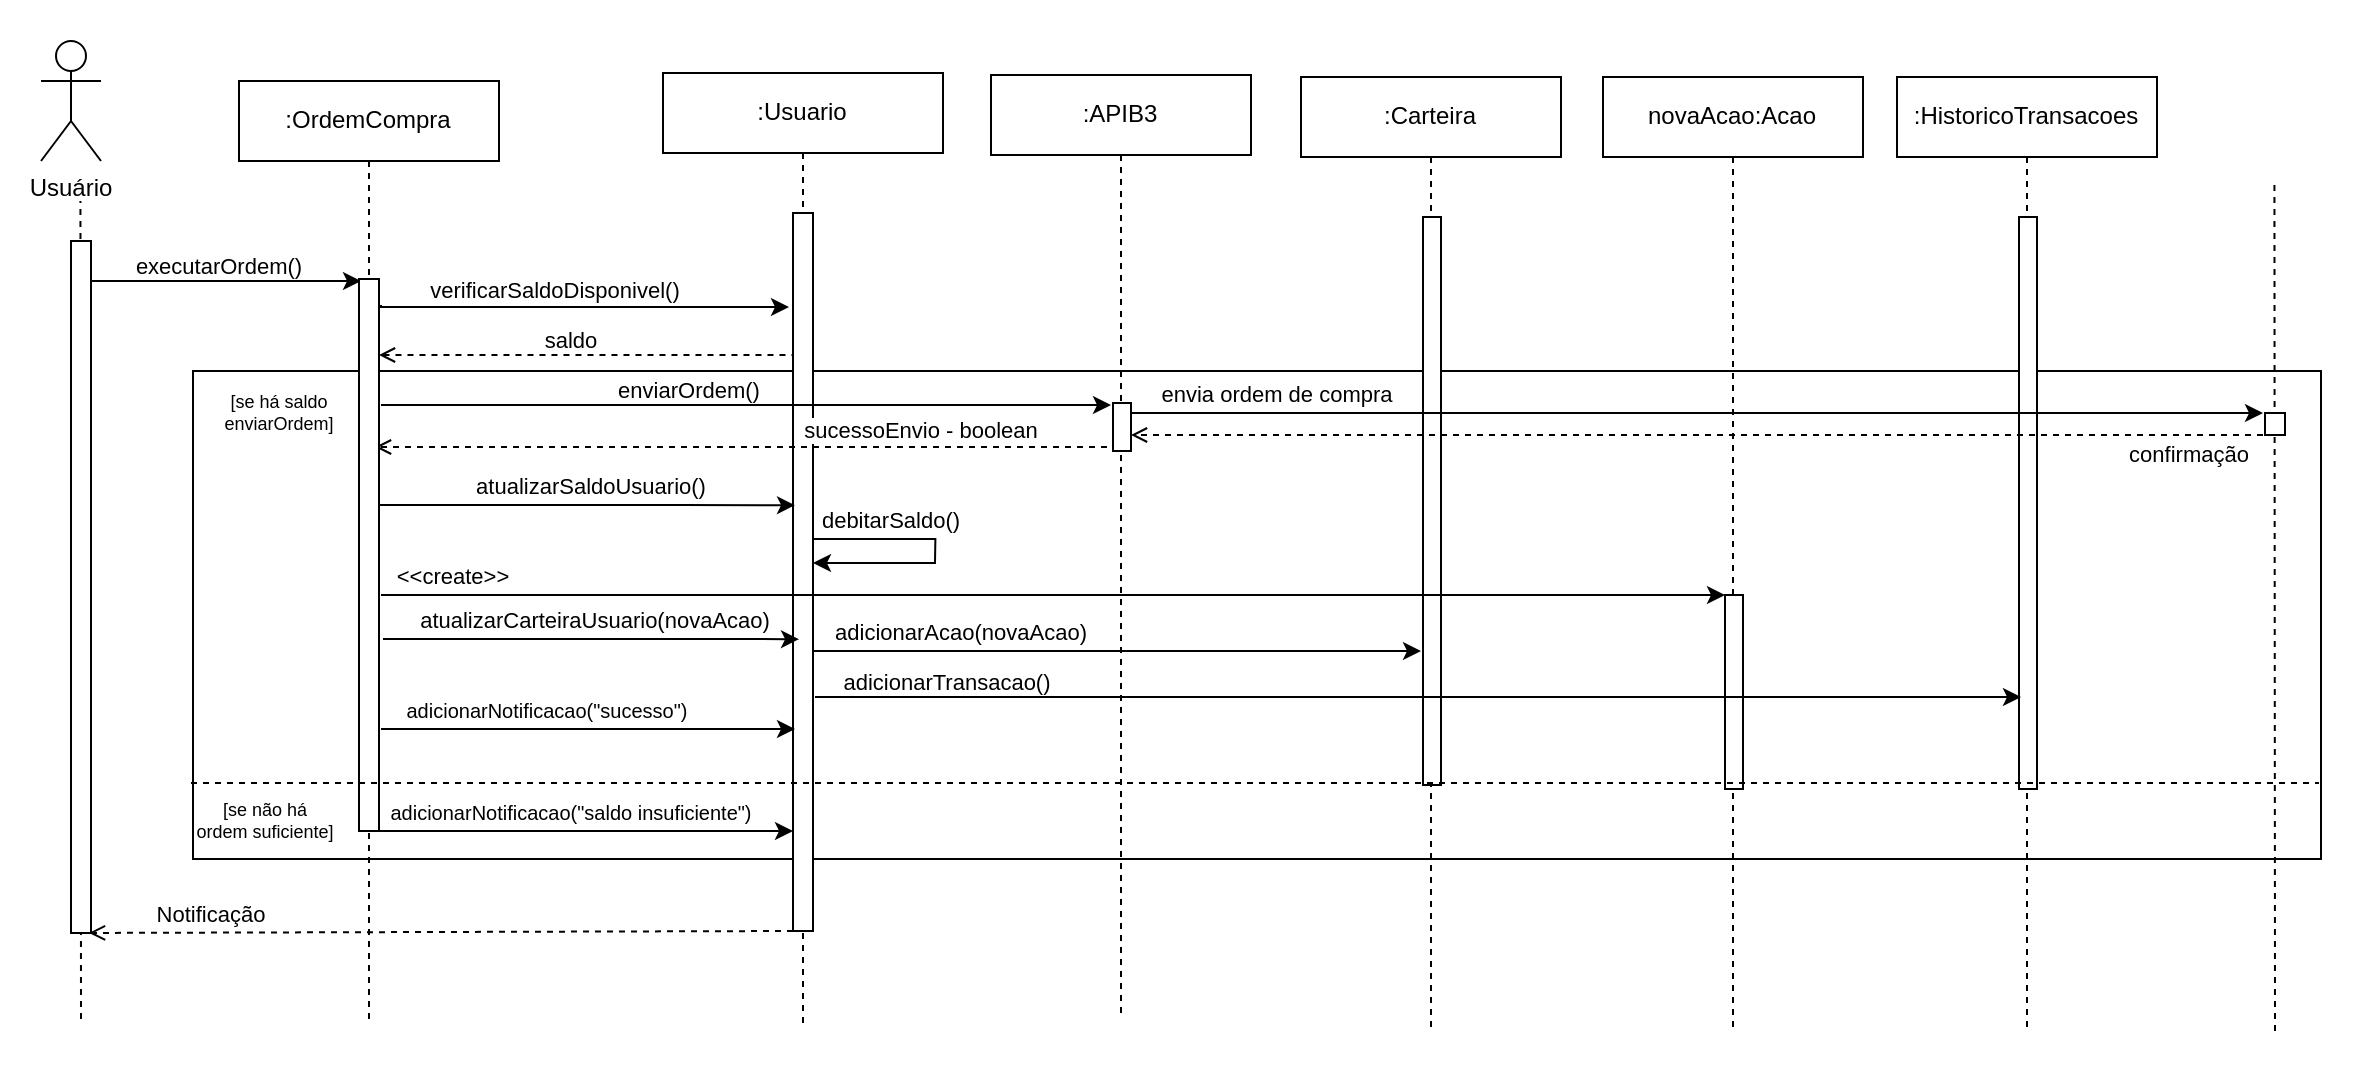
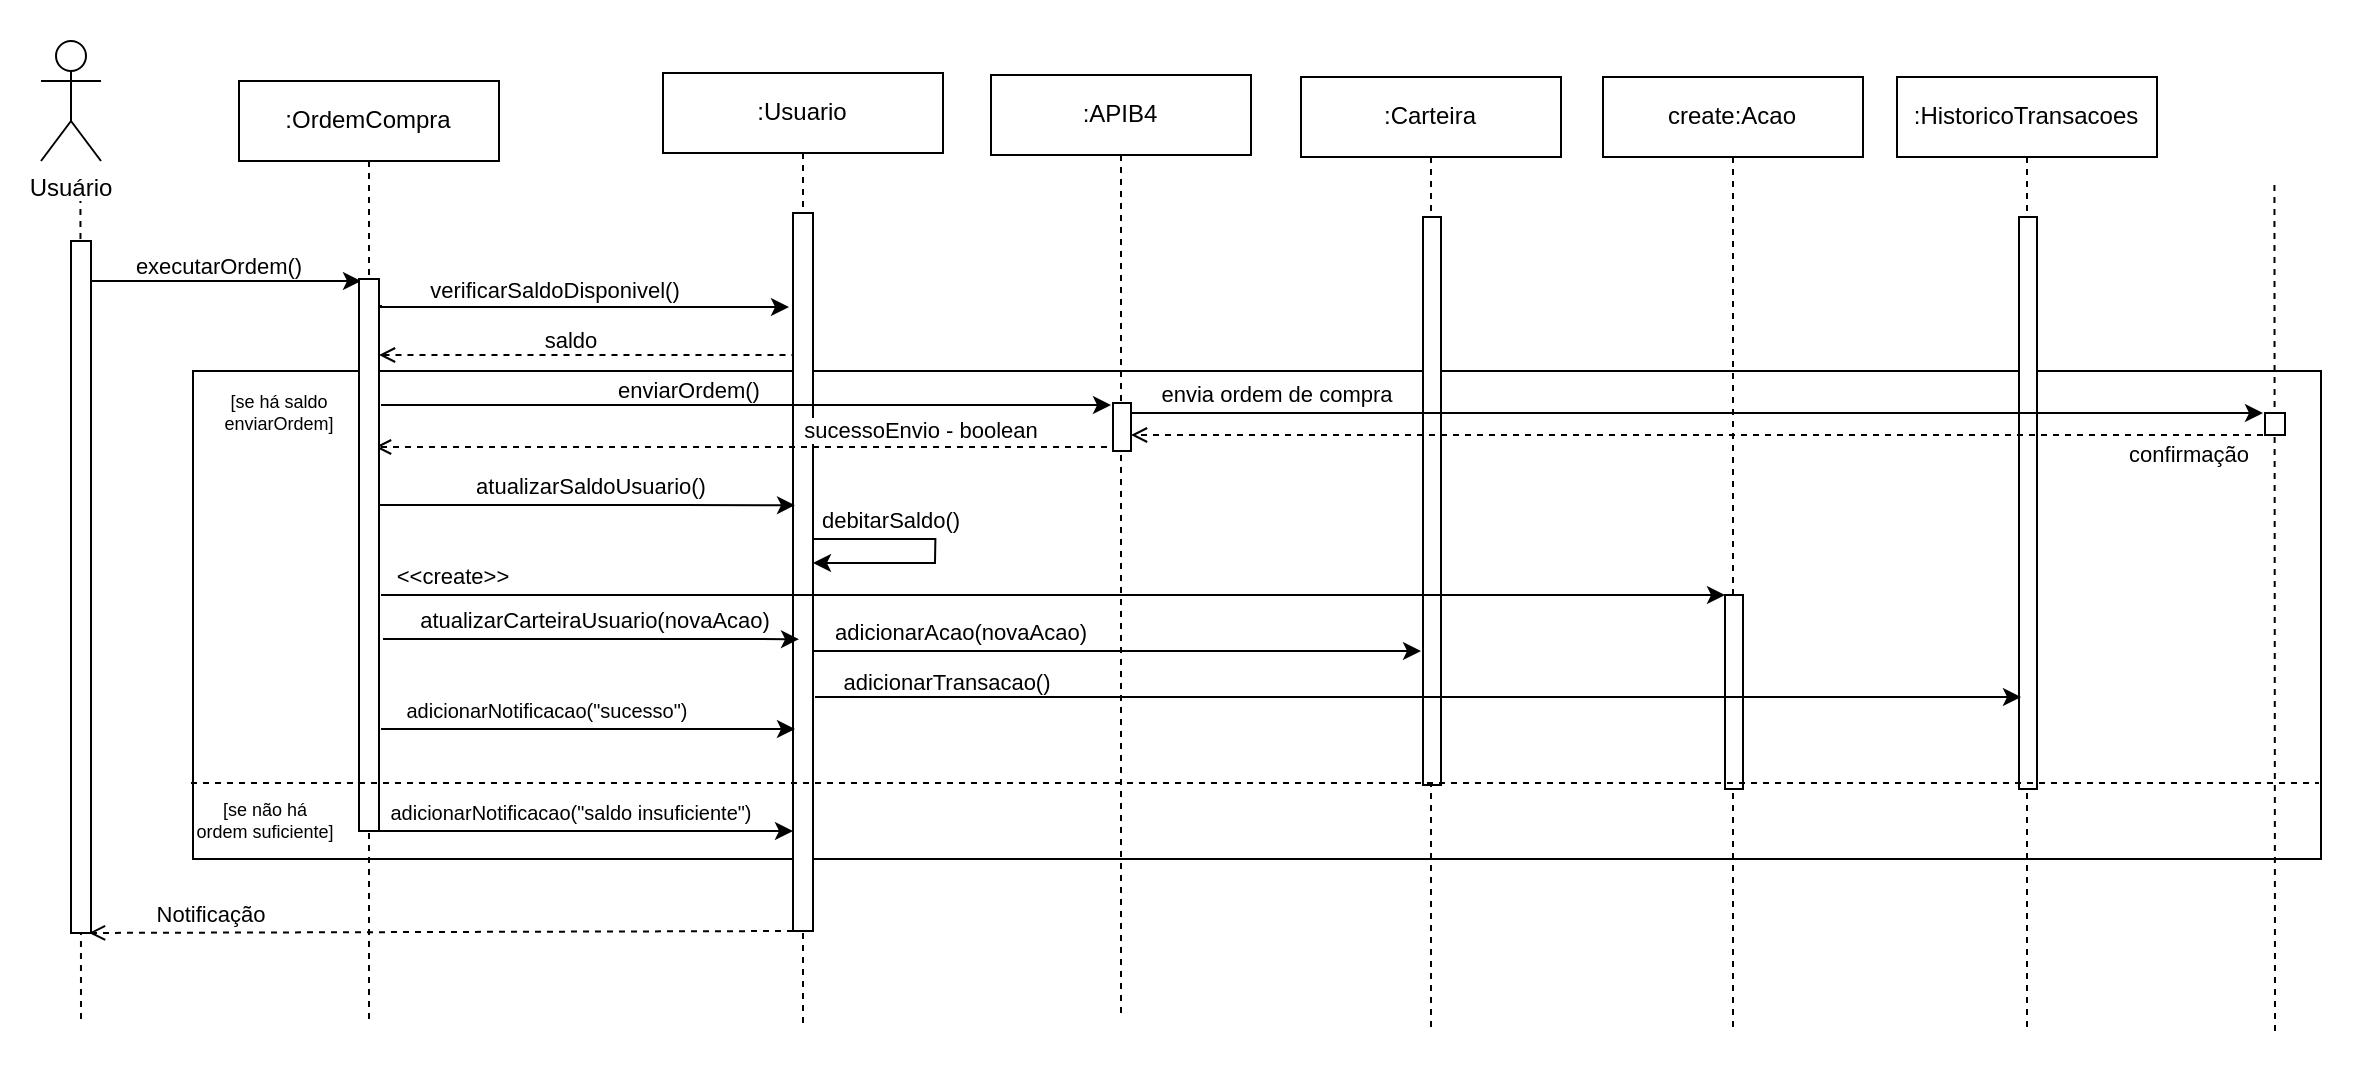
node ":APIB3": label ":APIB3" -> ":APIB4"
node "novaAcao:Acao": label "novaAcao:Acao" -> "create:Acao"
